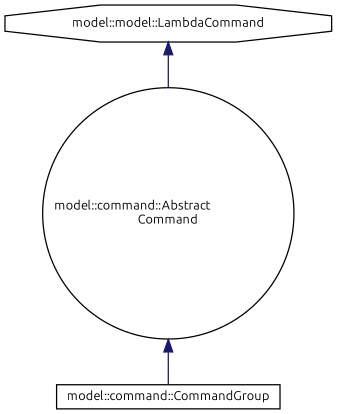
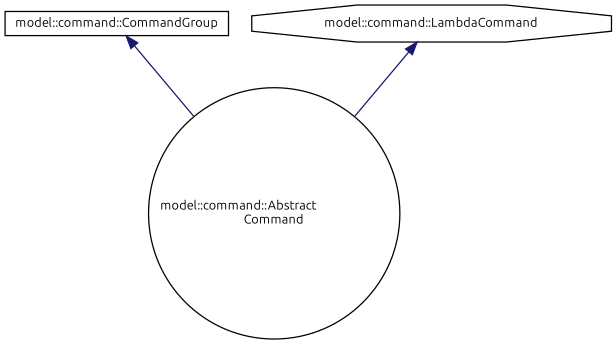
node "model::model::LambdaCommand": label "model::model::LambdaCommand" -> "model::command::LambdaCommand"
edge "model::command::CommandGroup" -> "model::command::Abstract Command": reversed
